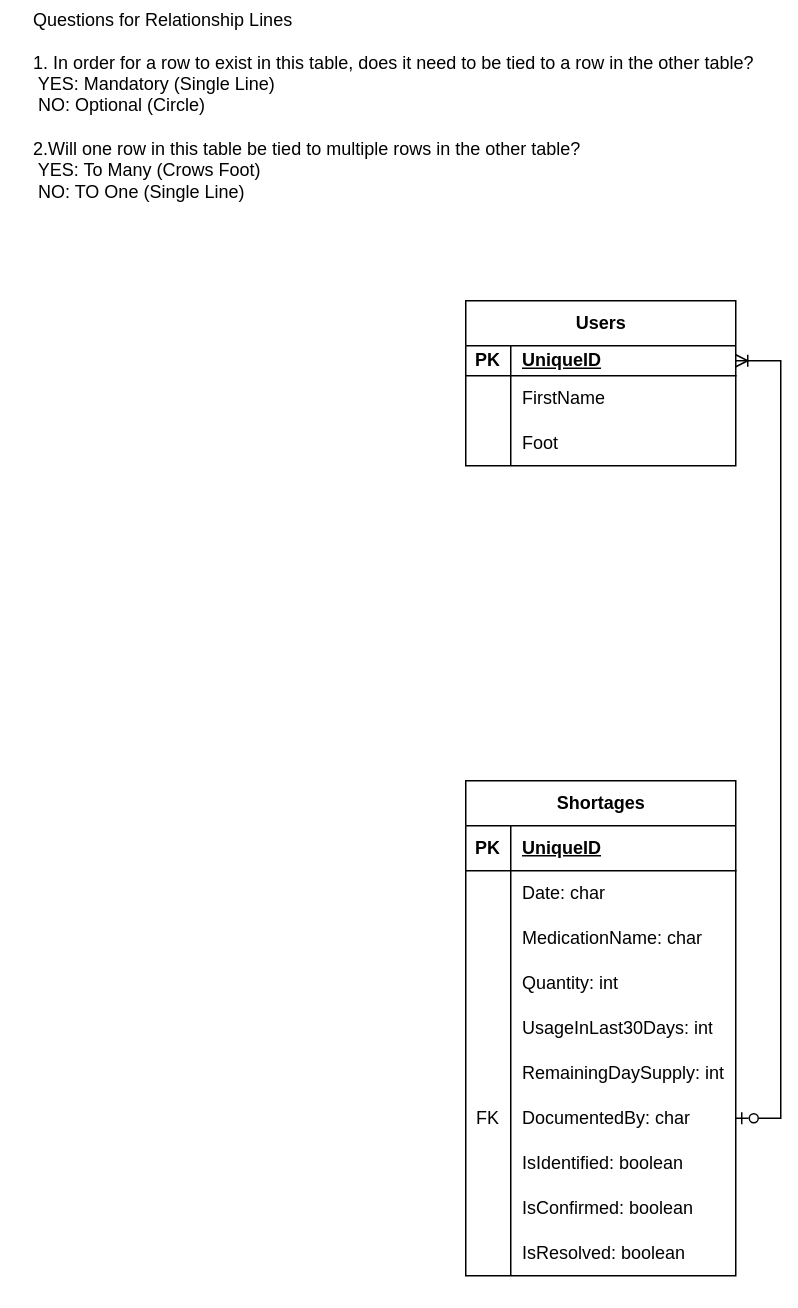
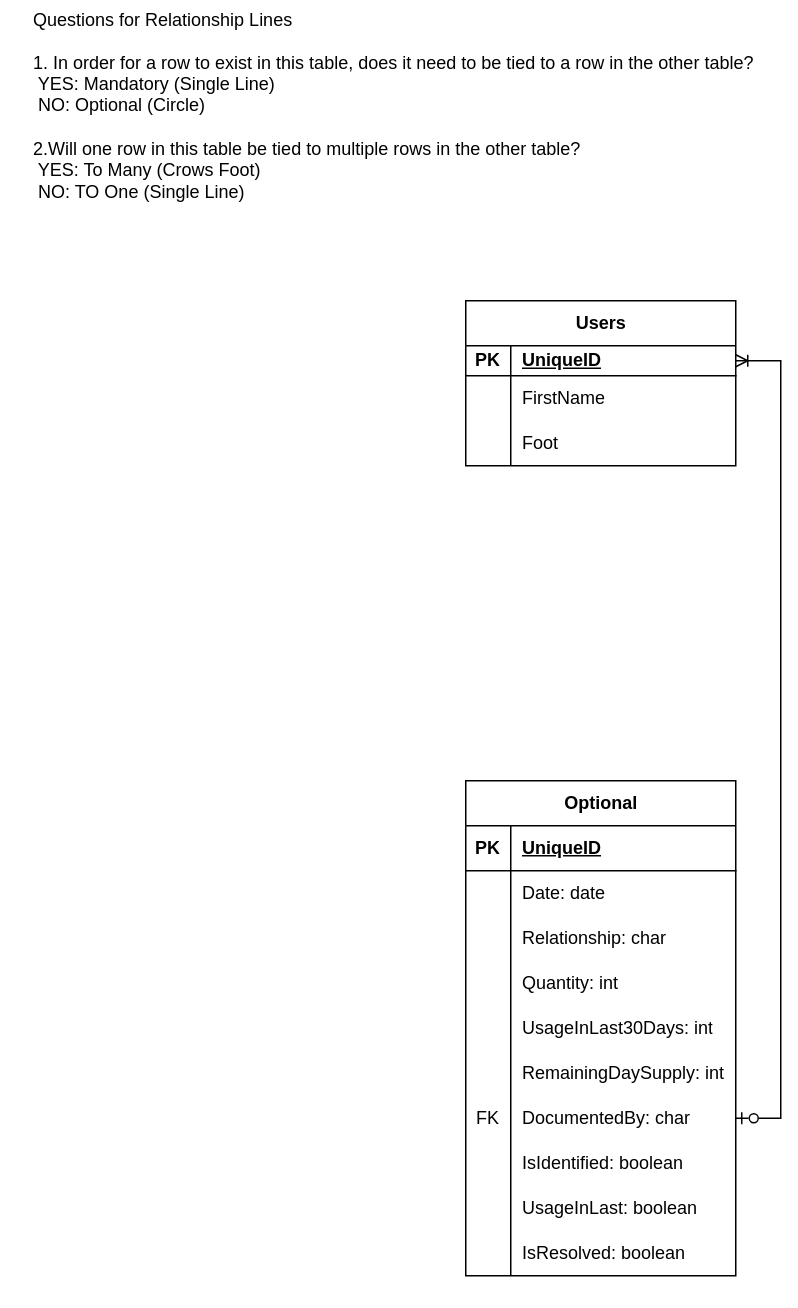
node "Shortages": label "Shortages" -> "Optional"
node "Date: char": label "Date: char" -> "Date: date"
node "MedicationName: char": label "MedicationName: char" -> "Relationship: char"
node "IsConfirmed: boolean": label "IsConfirmed: boolean" -> "UsageInLast: boolean"
